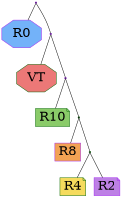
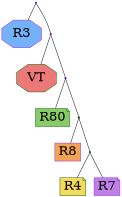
node "R0": label "R0" -> "R3"
node "R10": label "R10" -> "R80"
node "R2": label "R2" -> "R7"
